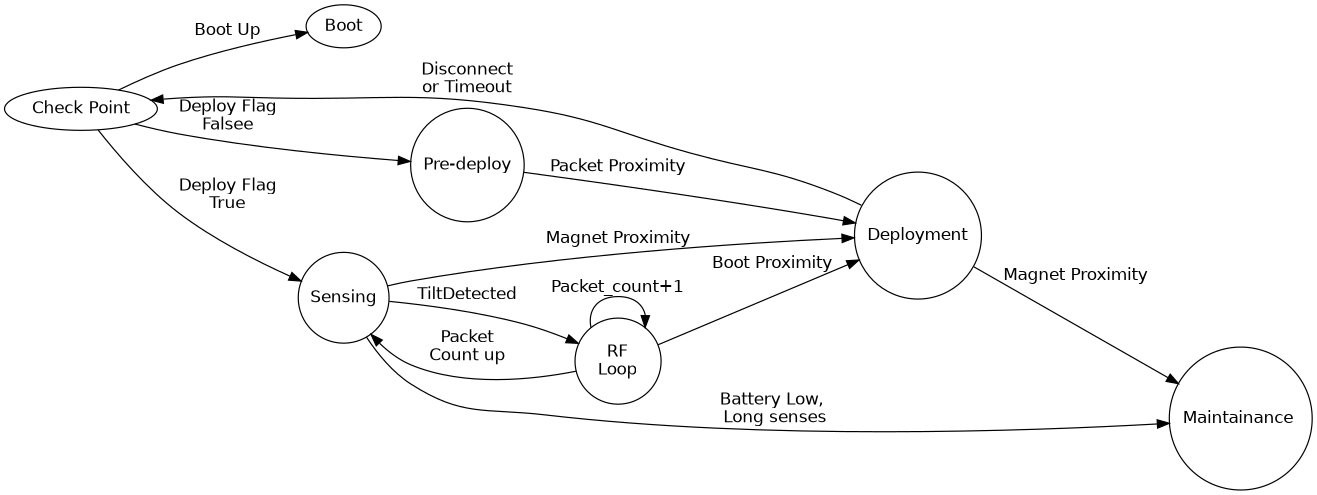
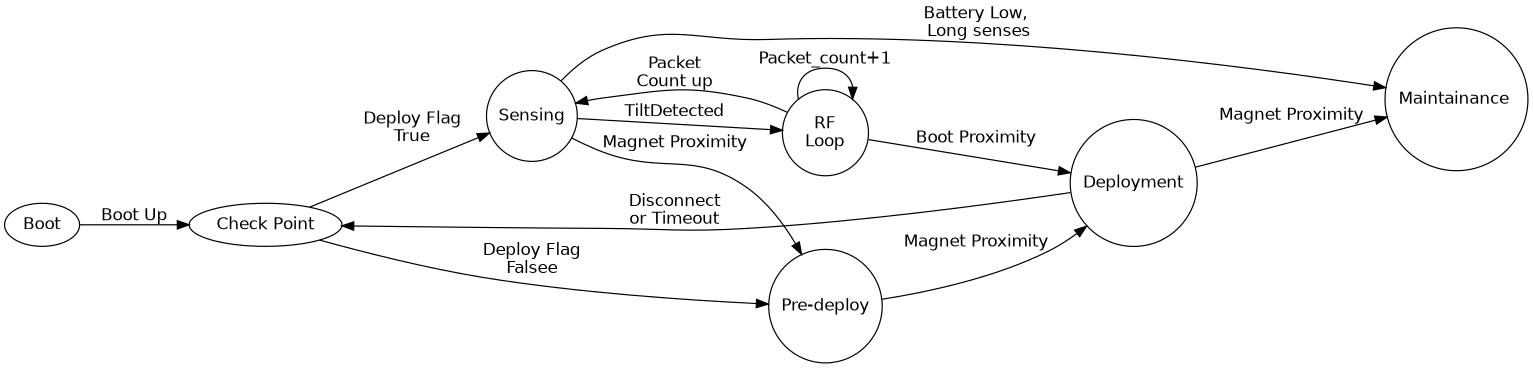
edge "Check Point" -> "Boot": reversed
edge "Pre-deploy" -> "Deployment": label "Packet Proximity" -> "Magnet Proximity"
edge "Sensing" -> "Deployment": now "Sensing" -> "Pre-deploy"
